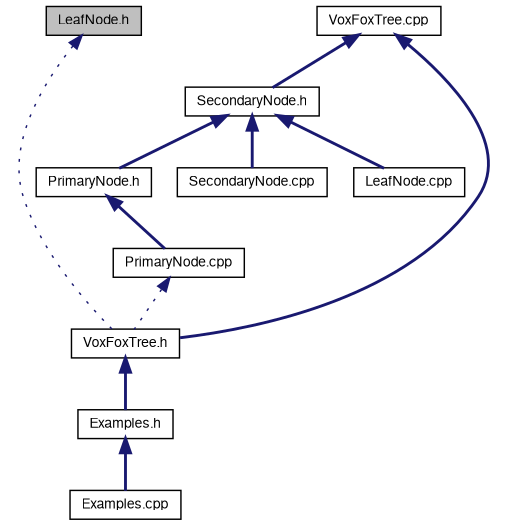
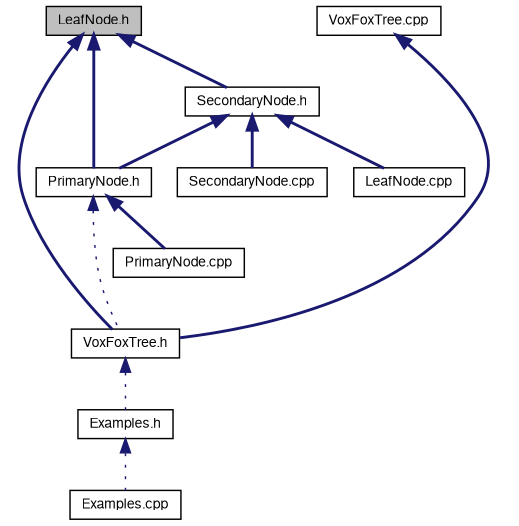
edge "SecondaryNode.h" -> "VoxFoxTree.cpp": now "SecondaryNode.h" -> "LeafNode.h"
edge "PrimaryNode.h" -> "LeafNode.h": added
edge "VoxFoxTree.h" -> "LeafNode.h": style dotted -> bold
edge "VoxFoxTree.h" -> "PrimaryNode.cpp": now "VoxFoxTree.h" -> "PrimaryNode.h"
edge "Examples.h" -> "VoxFoxTree.h": style bold -> dotted
edge "Examples.cpp" -> "Examples.h": style bold -> dotted
